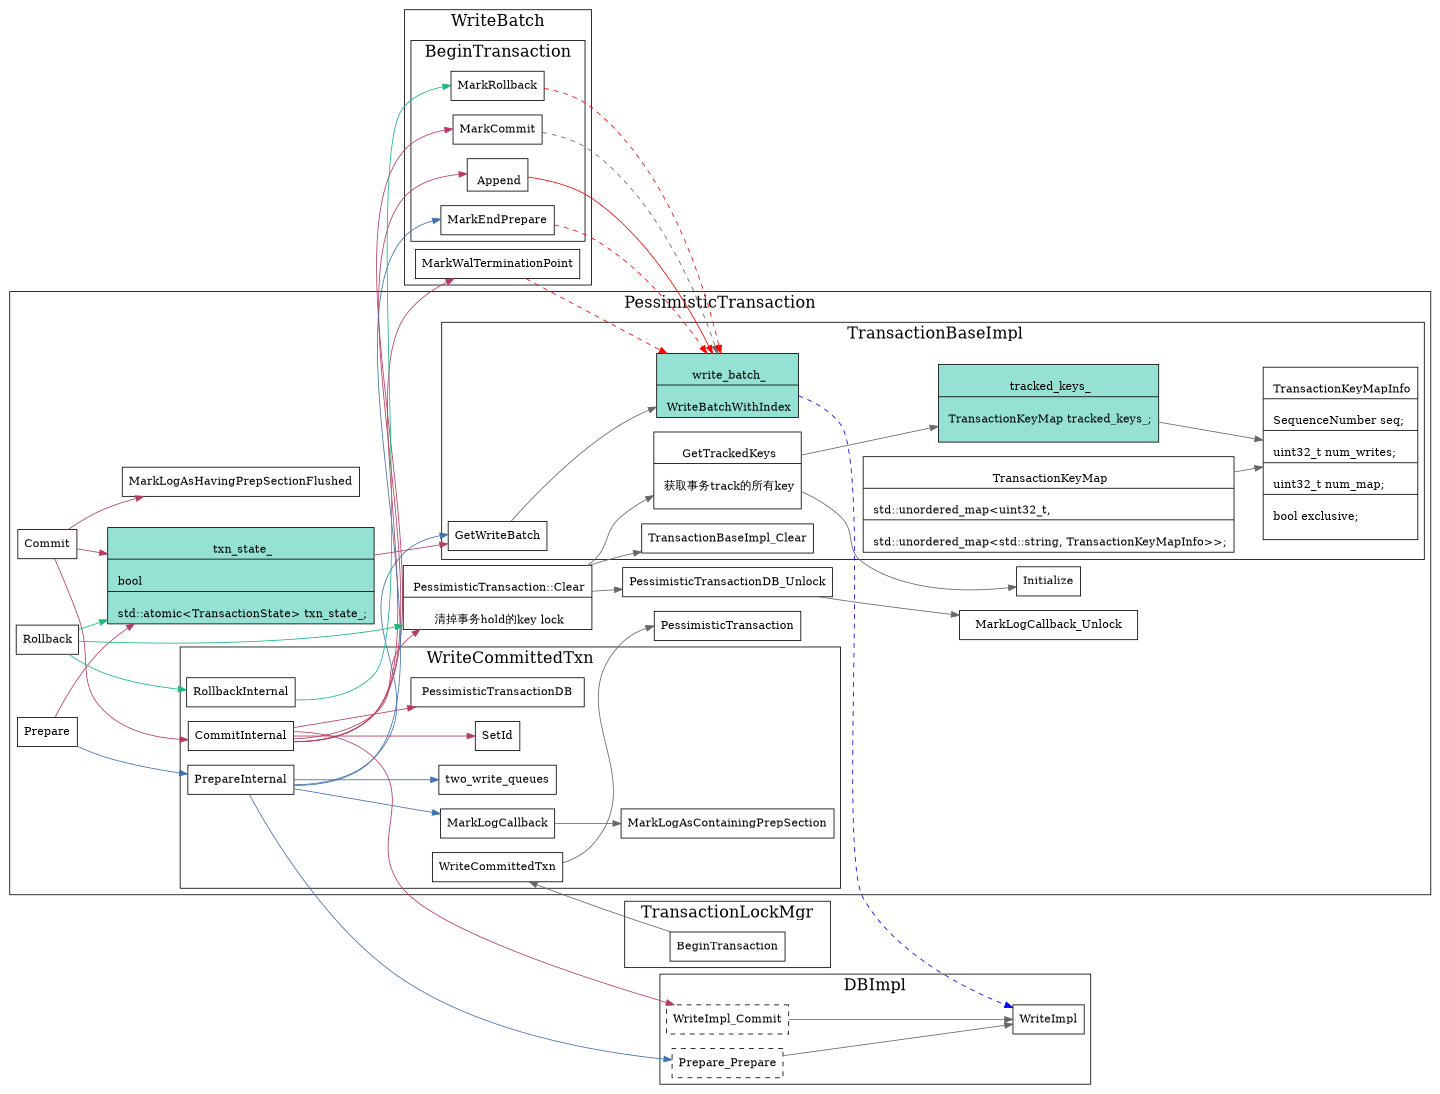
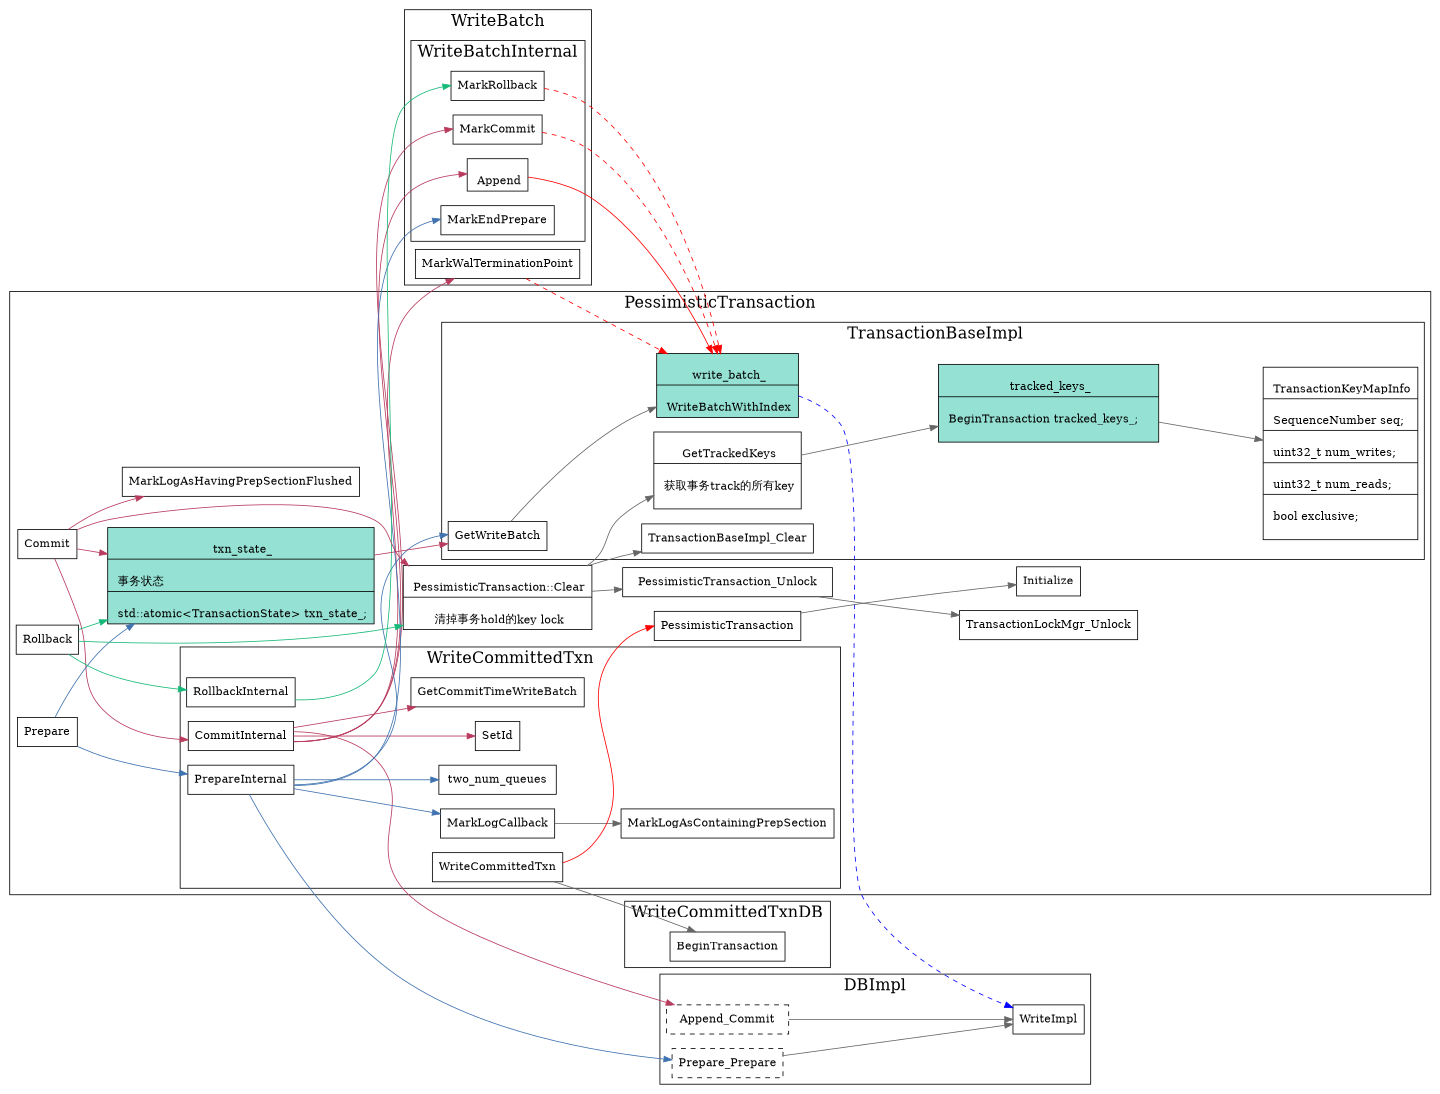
cluster "BeginTransaction": label "BeginTransaction" -> "WriteBatchInternal"
edge "MarkCommit" -> "write_batch_": color gray40 -> red
edge "MarkEndPrepare" -> "write_batch_": removed
node "tracked_keys_": text "TransactionKeyMap tracked_keys_;" -> "BeginTransaction tracked_keys_;"
node "TransactionKeyMapInfo": text "uint32_t num_map;" -> "uint32_t num_reads;"
node "TransactionKeyMap": removed
edge "GetTrackedKeys" -> "Initialize": now "PessimisticTransaction" -> "Initialize"
node "txn_state_": text "bool" -> "事务状态"
node "PessimisticTransactionDB_Unlock": label "PessimisticTransactionDB_Unlock" -> "PessimisticTransaction_Unlock"
node "MarkLogCallback_Unlock": label "MarkLogCallback_Unlock" -> "TransactionLockMgr_Unlock"
edge "Prepare" -> "txn_state_": color #b83b5e -> #3f72af
node "PessimisticTransactionDB": label "PessimisticTransactionDB" -> "GetCommitTimeWriteBatch"
edge "CommitInternal" -> "PessimisticTransaction::Clear": now "Commit" -> "PessimisticTransaction::Clear"
edge "WriteCommittedTxn" -> "PessimisticTransaction": color gray40 -> red
node "two_write_queues": label "two_write_queues" -> "two_num_queues"
edge "BeginTransaction" -> "WriteCommittedTxn": reversed
cluster "TransactionLockMgr": label "TransactionLockMgr" -> "WriteCommittedTxnDB"
node "WriteImpl_Commit": label "WriteImpl_Commit" -> "Append_Commit"
